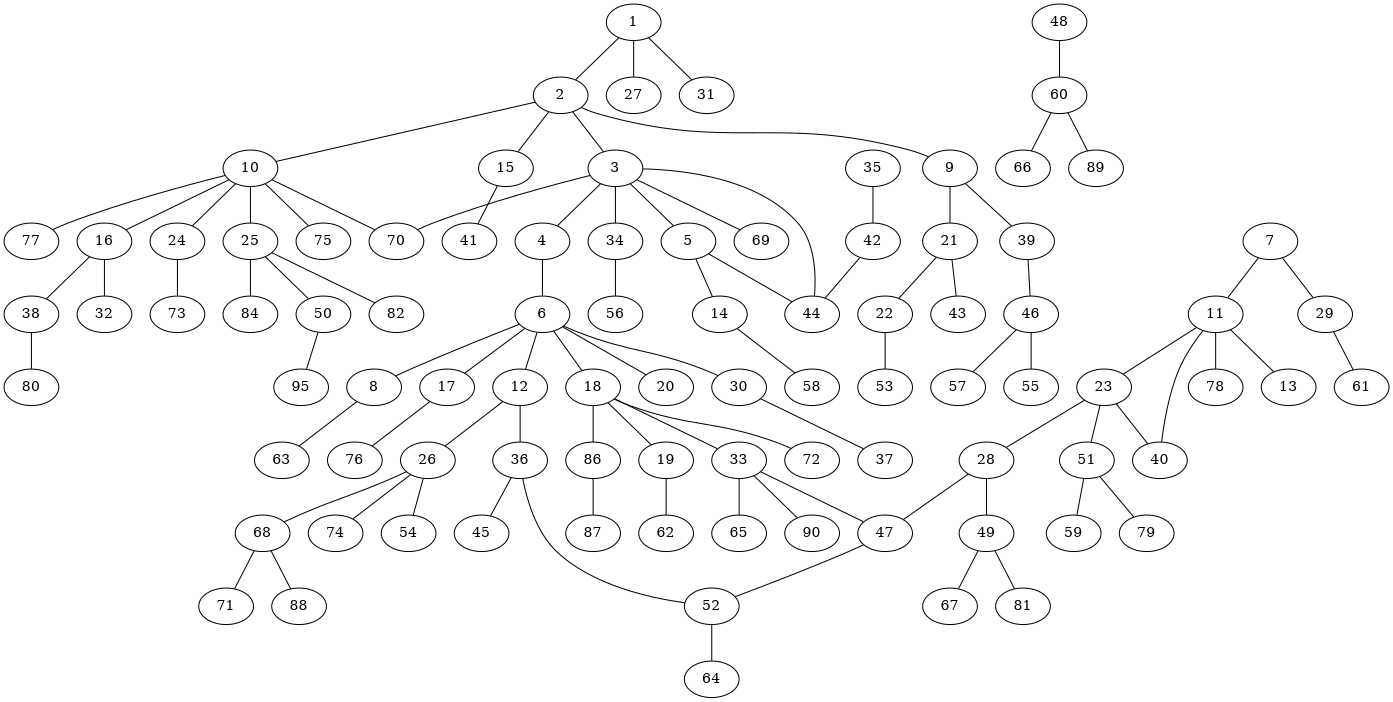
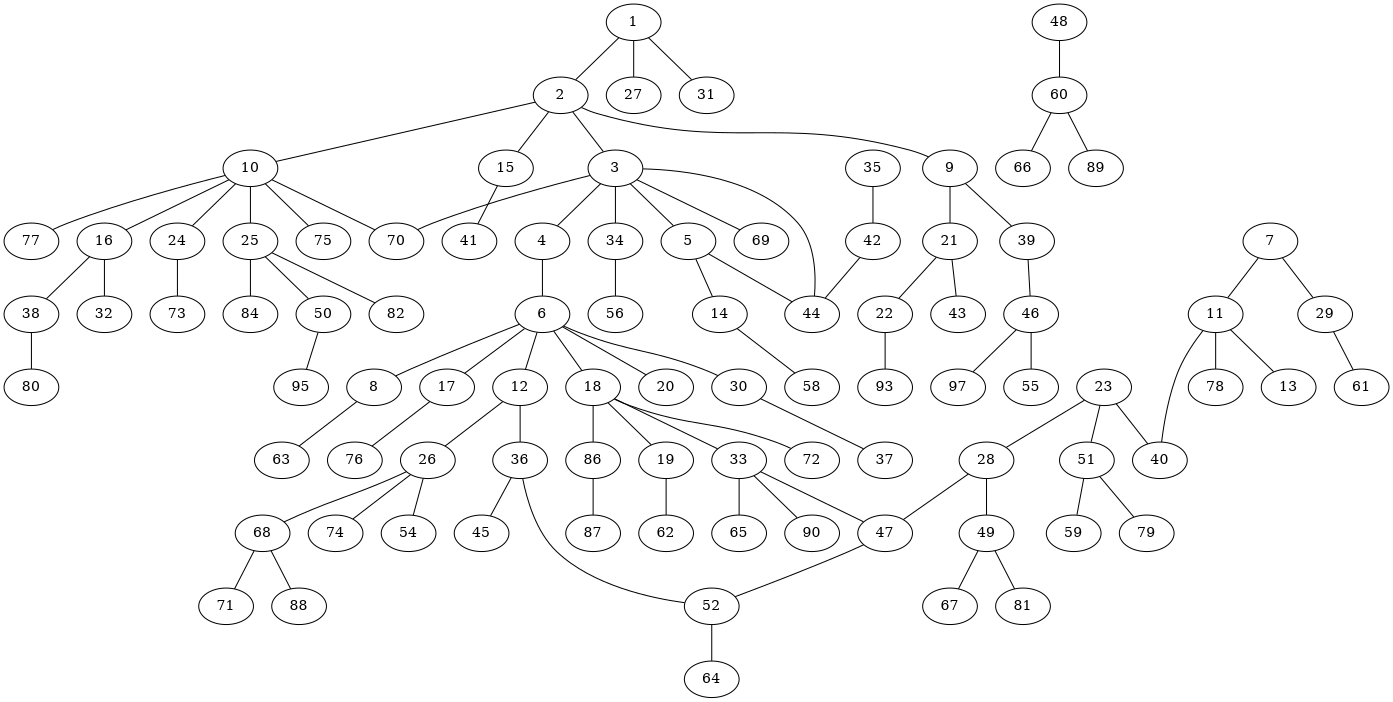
edge "11" -- "23": removed
node "53": label "53" -> "93"
node "57": label "57" -> "97"
